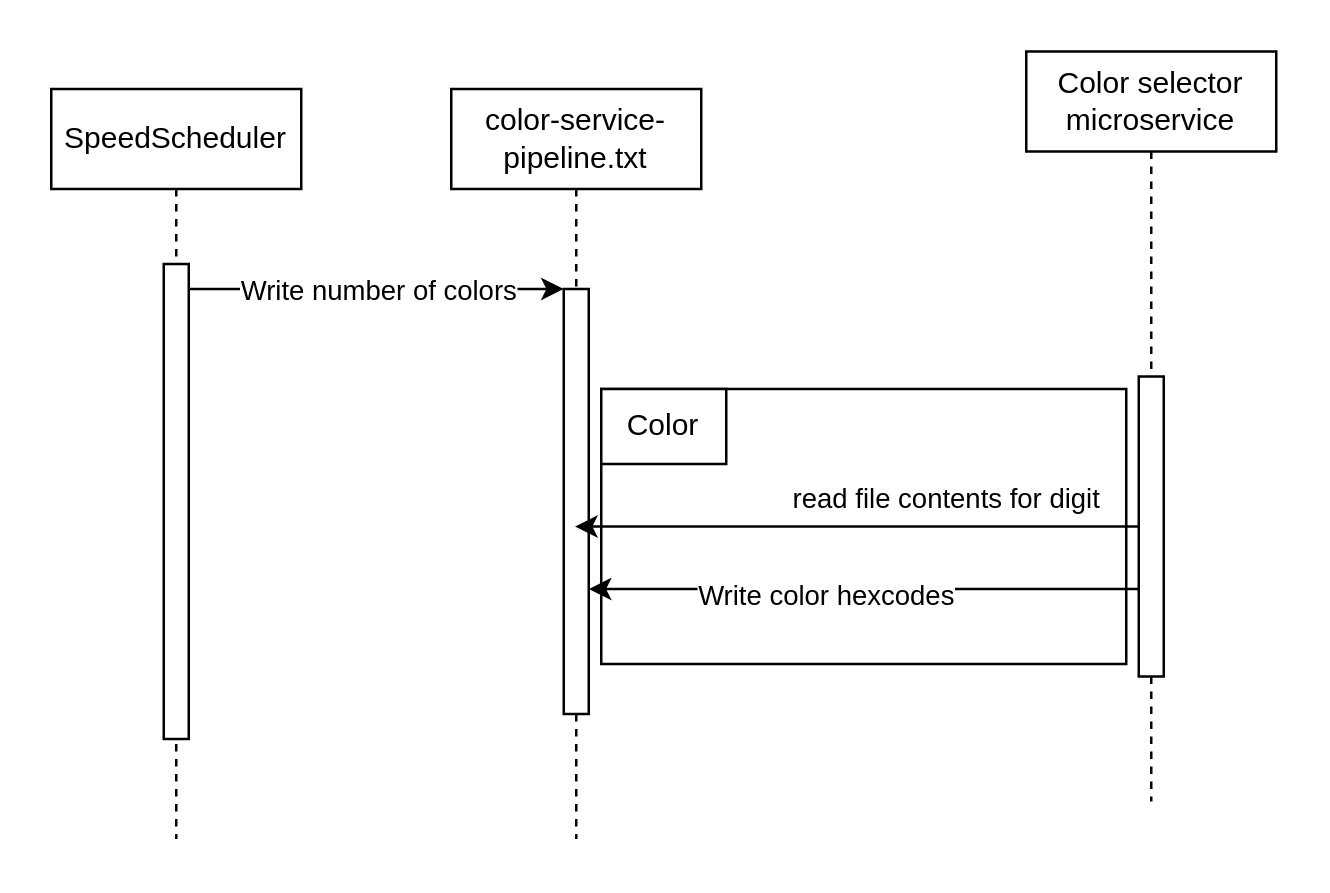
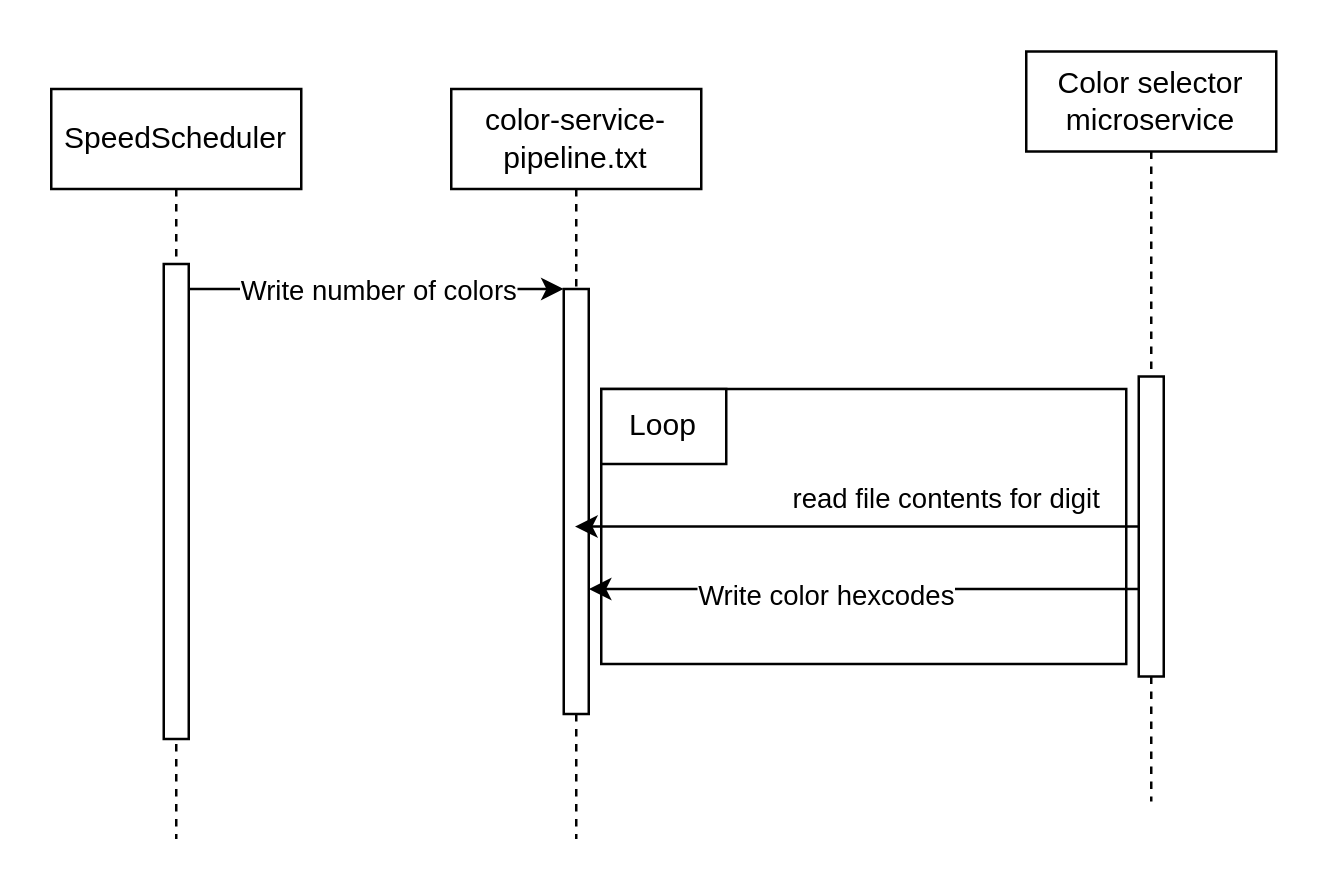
node "Color": label "Color" -> "Loop"
